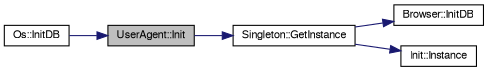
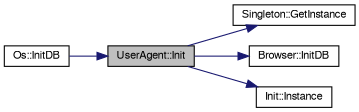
edge "Singleton::GetInstance" -> "Browser::InitDB": now "UserAgent::Init" -> "Browser::InitDB"
edge "Singleton::GetInstance" -> "Init::Instance": now "UserAgent::Init" -> "Init::Instance"
